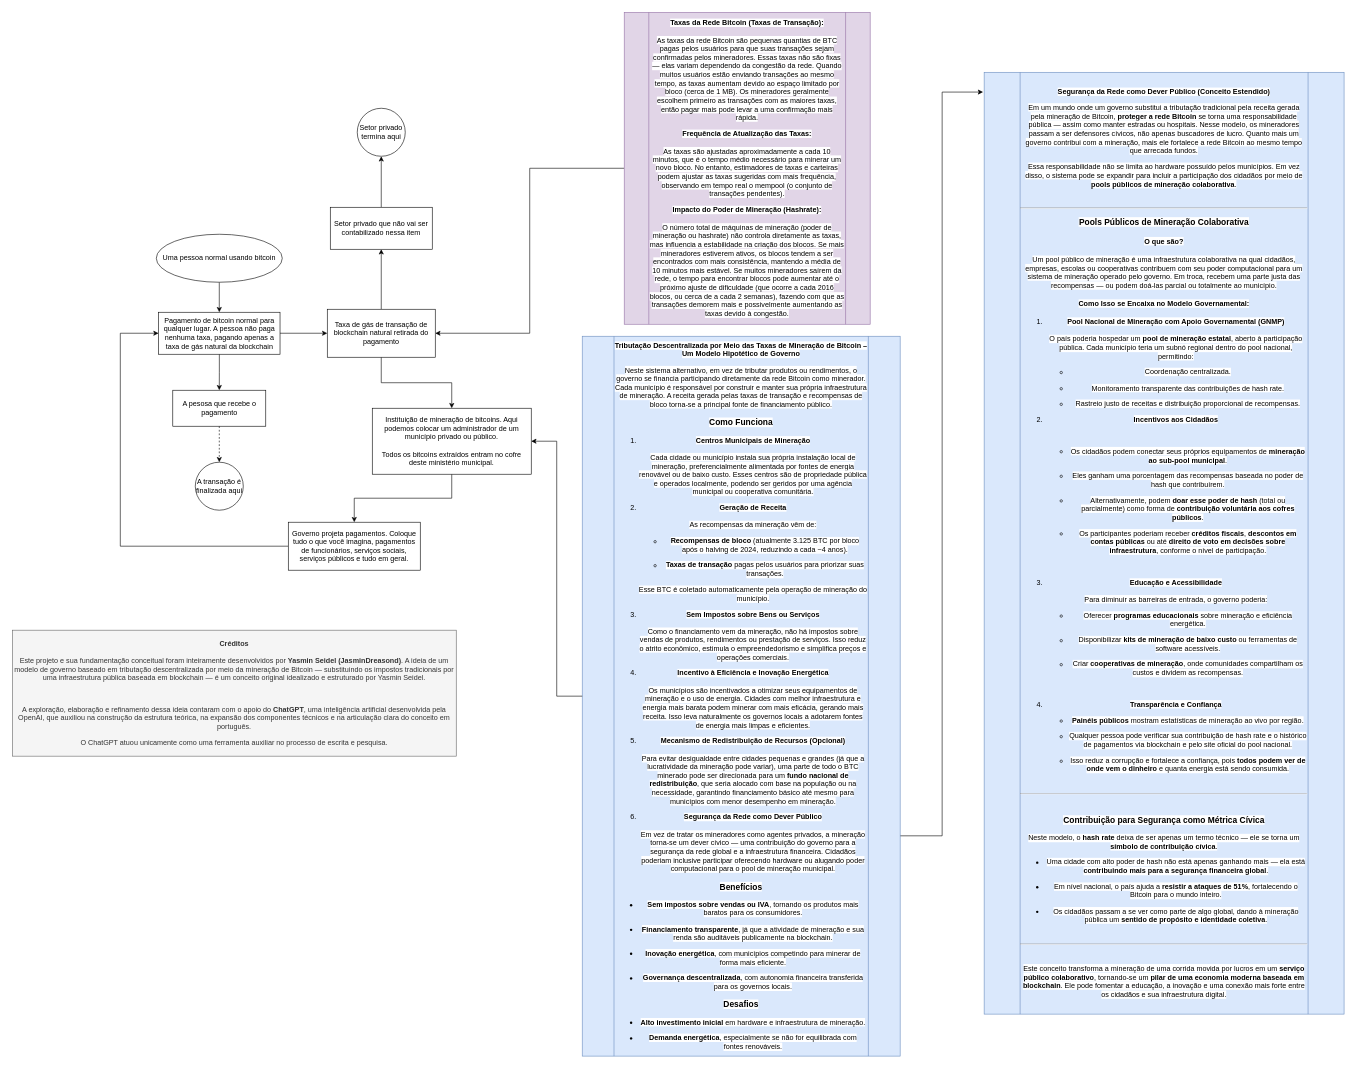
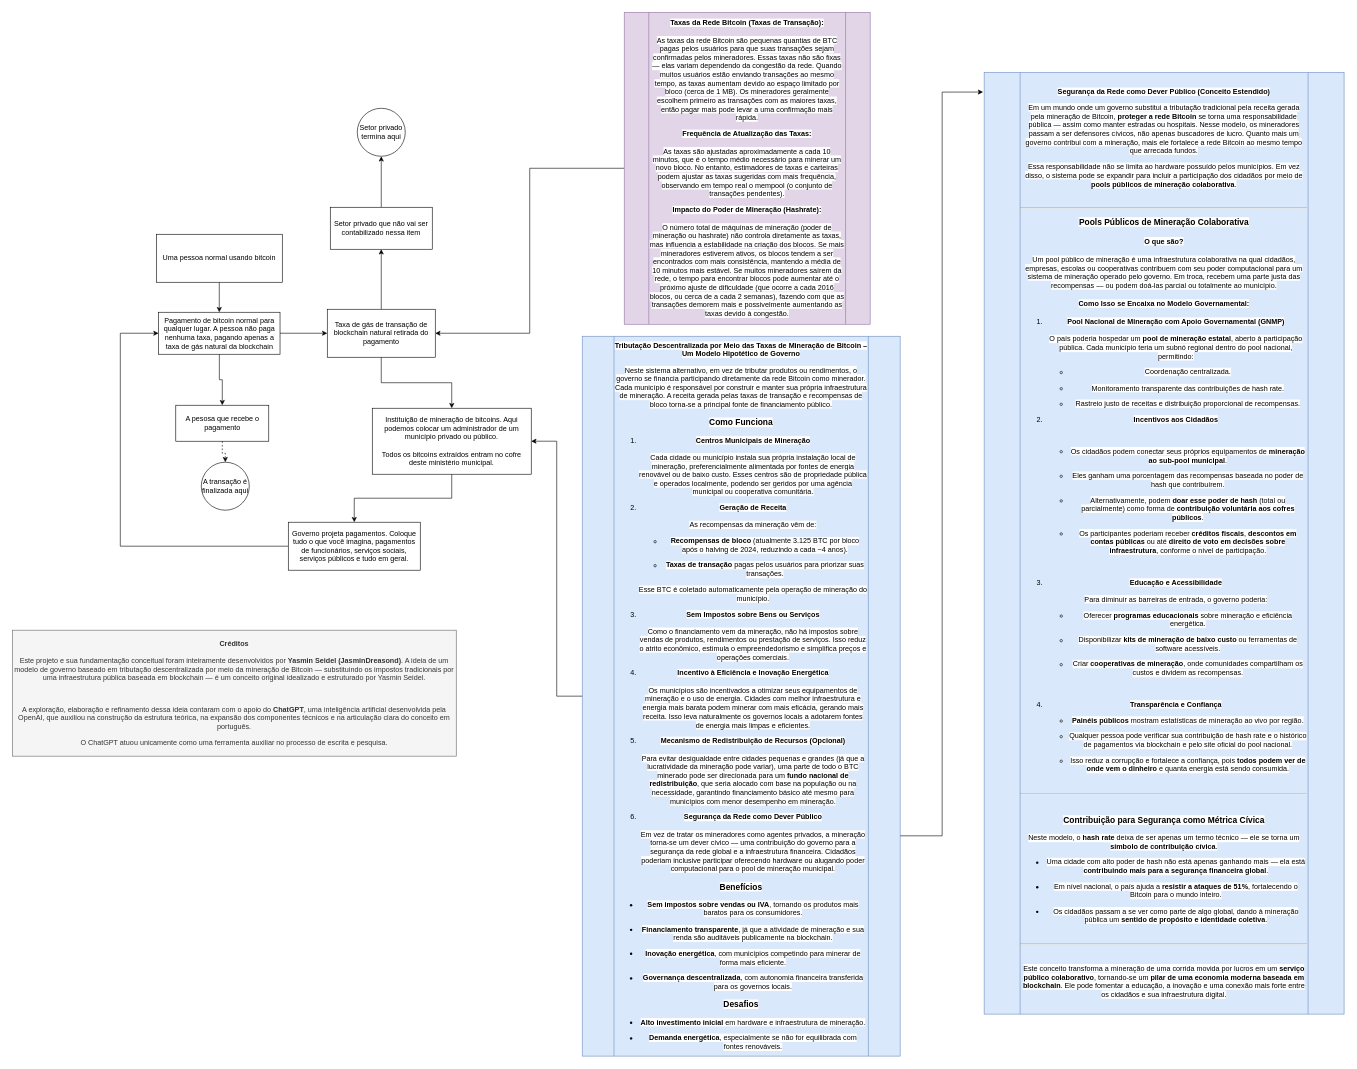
node "Uma pessoa normal usando bitcoin": shape ellipse -> rectangle
node "A pesosa que recebe o pagamento": moved (219, 408) -> (222, 423)
node "A transação é finalizada aqui": moved (219, 486) -> (225, 486)
